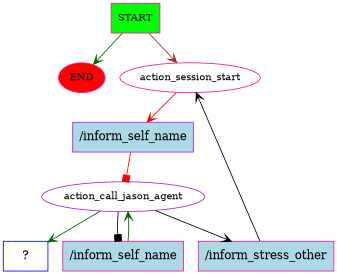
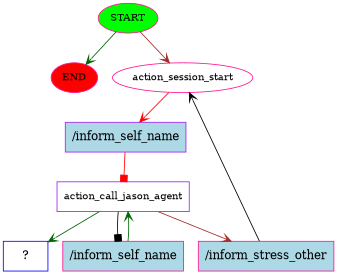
node "START": shape box -> ellipse
node "action_call_jason_agent": shape ellipse -> box
edge "action_call_jason_agent" -> "/inform_stress_other": color black -> brown
